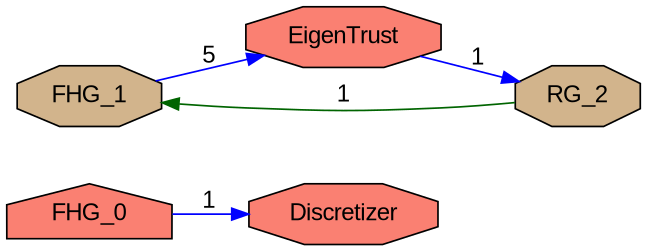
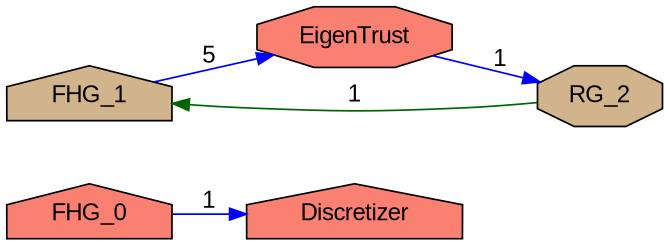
node "FHG_1": shape octagon -> house
node "Discretizer": shape octagon -> house
